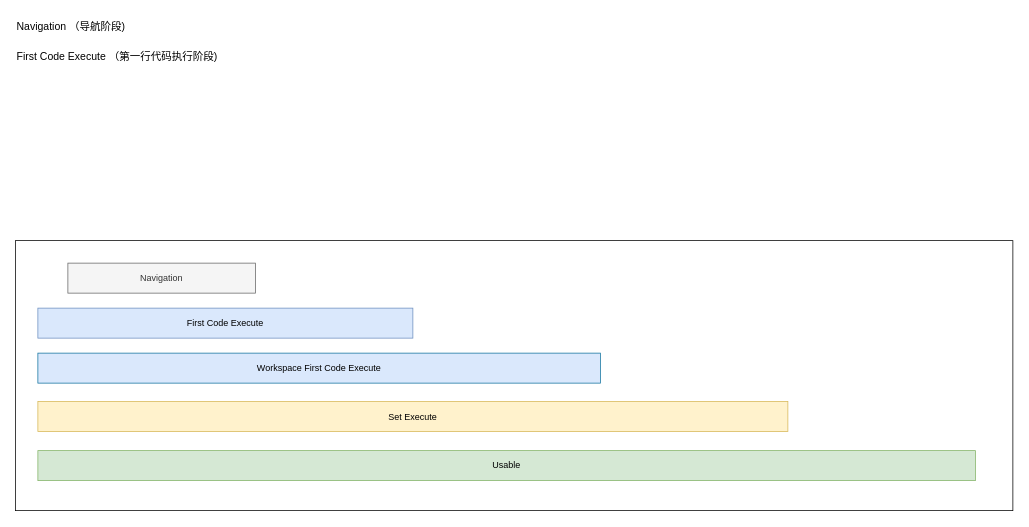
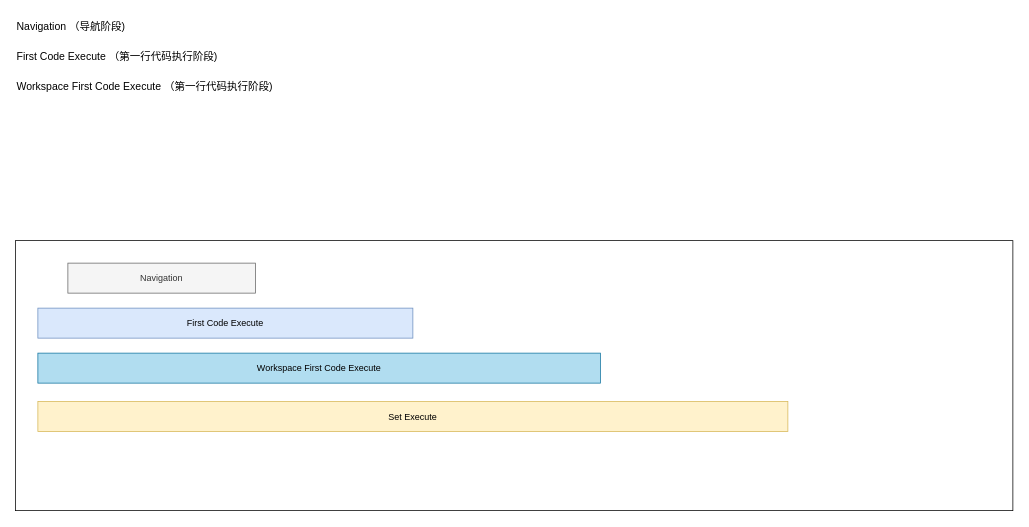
node "Workspace First Code Execute （第一行代码执行阶段)": added
node "Workspace First Code Execute": fillcolor #dae8fc -> #b1ddf0
node "Usable": removed
